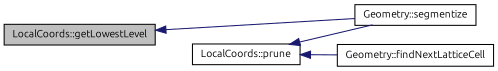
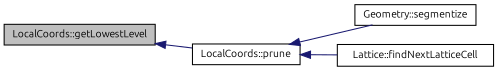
edge "Geometry::segmentize" -> "LocalCoords::getLowestLevel": now "LocalCoords::prune" -> "LocalCoords::getLowestLevel"
node "Geometry::findNextLatticeCell": label "Geometry::findNextLatticeCell" -> "Lattice::findNextLatticeCell"
